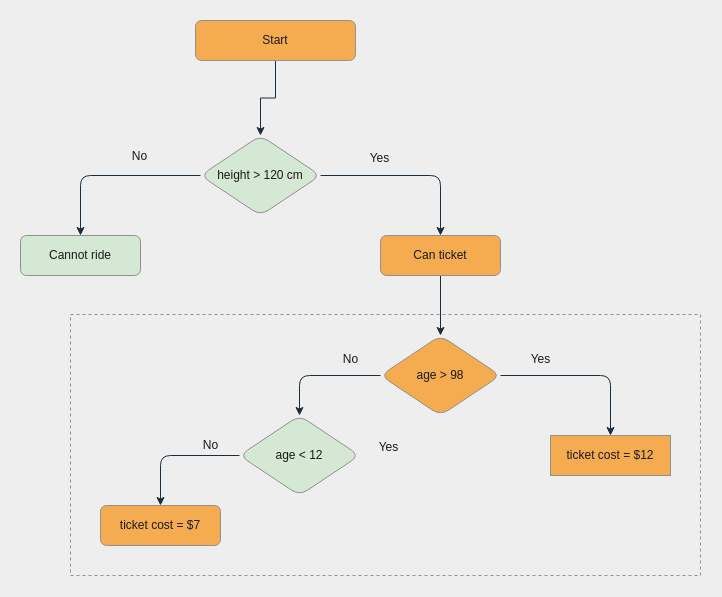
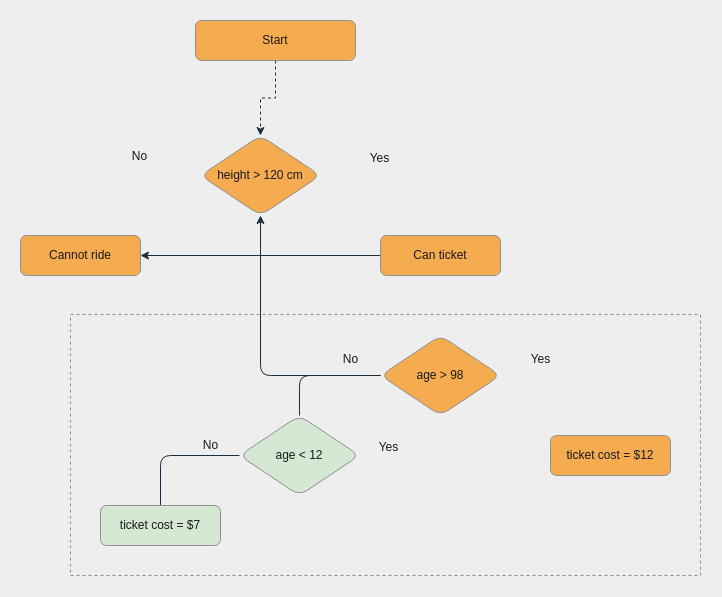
edge "Start" -> "height > 120 cm": style solid -> dashed
edge "height > 120 cm" -> "Cannot ride": removed
node "height > 120 cm": fillcolor #d5e8d4 -> #f5ab50
edge "height > 120 cm" -> "Can ticket": removed
node "Cannot ride": fillcolor #d5e8d4 -> #f5ab50
edge "Can ticket" -> "age > 98": now "Can ticket" -> "Cannot ride"
edge "age > 98" -> "ticket cost = $12": now "age > 98" -> "height > 120 cm"
edge "age > 98" -> "age < 12": arrowhead classic -> none
node "ticket cost = $12": shape rectangle -> rounded rectangle
edge "age < 12" -> "ticket cost = $7": arrowhead classic -> none
node "ticket cost = $7": fillcolor #f5ab50 -> #d5e8d4
